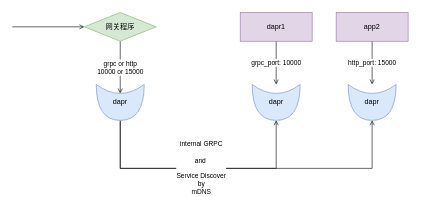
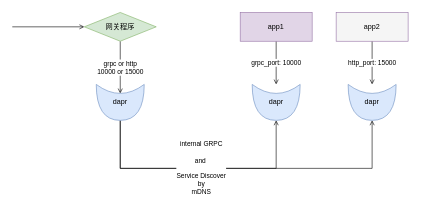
node "dapr1": label "dapr1" -> "app1"
node "app2": fillcolor #e1d5e7 -> #f5f5f5
